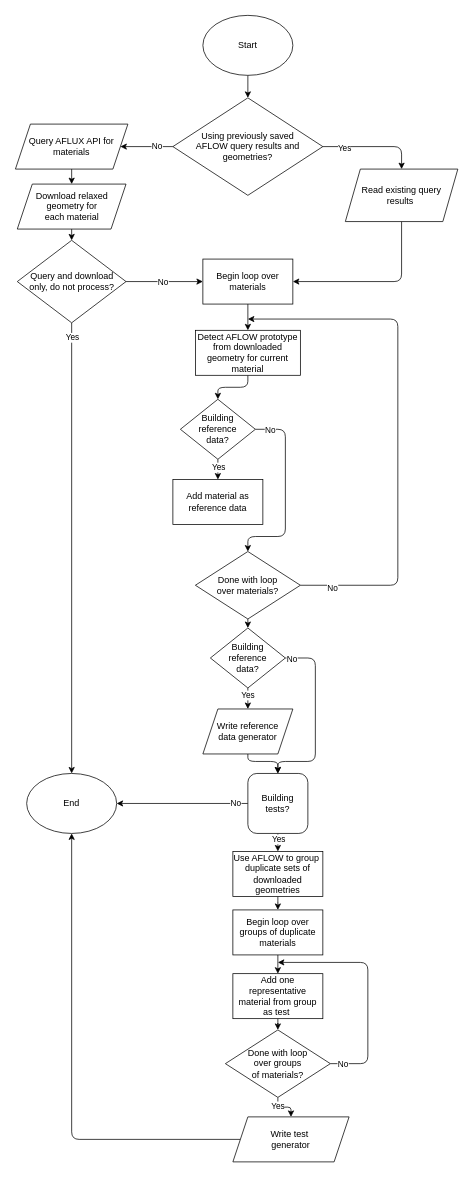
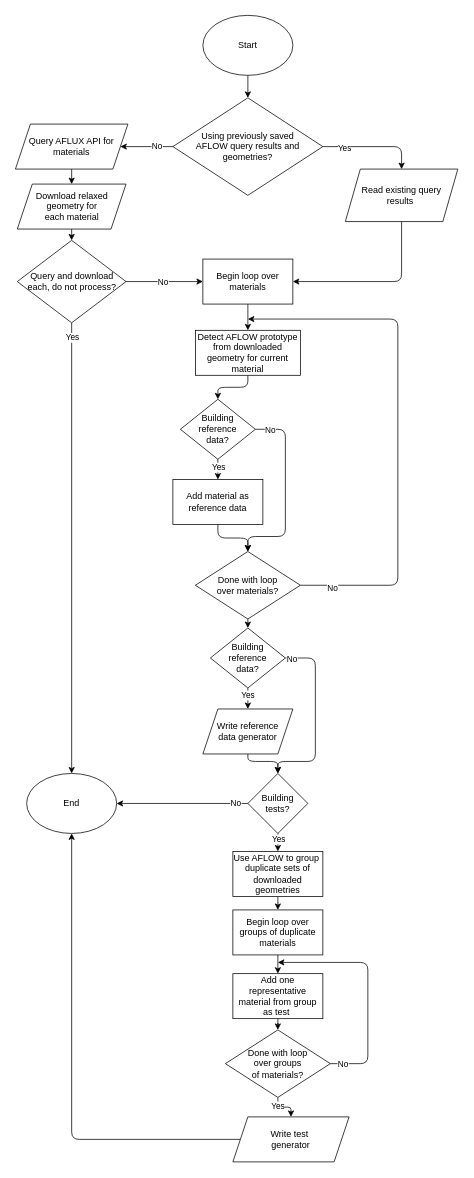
node "Query and download only, do not process?": label "Query and download only, do not process?" -> "Query and download each, do not process?"
edge "Add material as reference data" -> "Done with loop over materials?": added
node "Building tests?": shape rounded rectangle -> diamond
